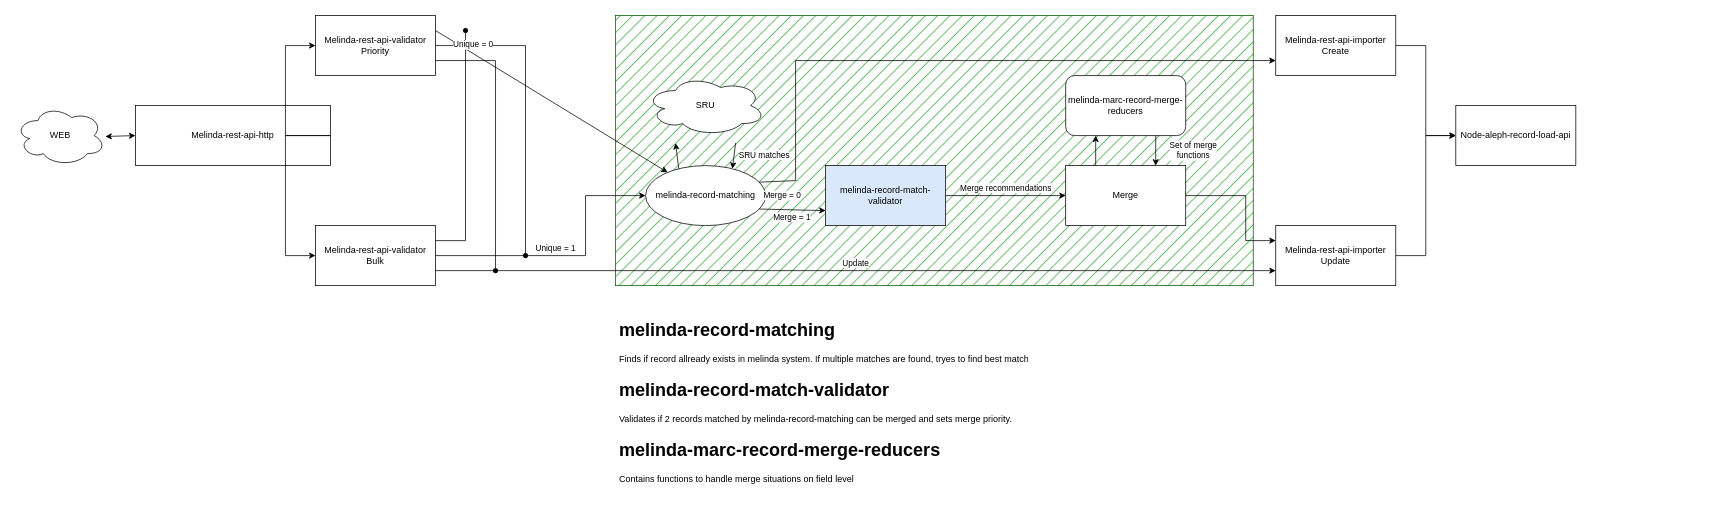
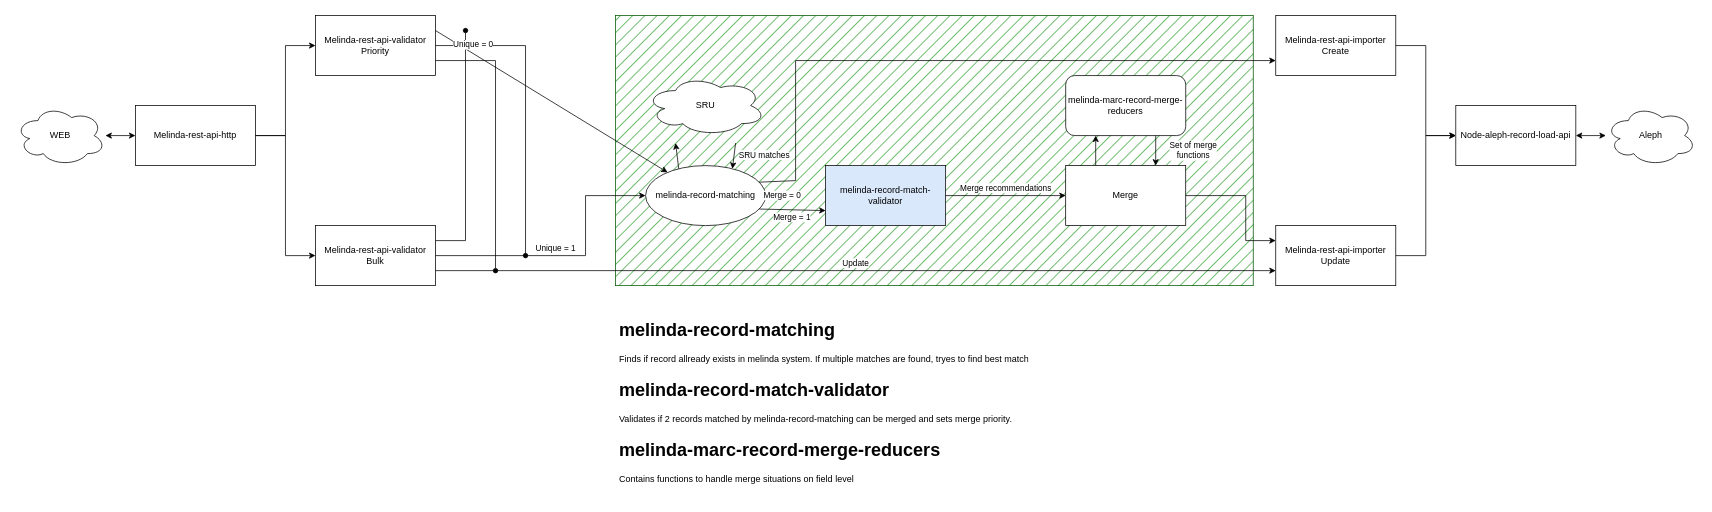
node "Melinda-rest-api-http": size 195x60 -> 120x60
edge "Node-aleph-record-load-api" -- "Aleph": added
node "Aleph": added
